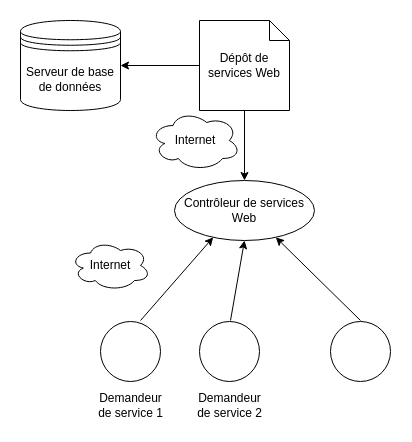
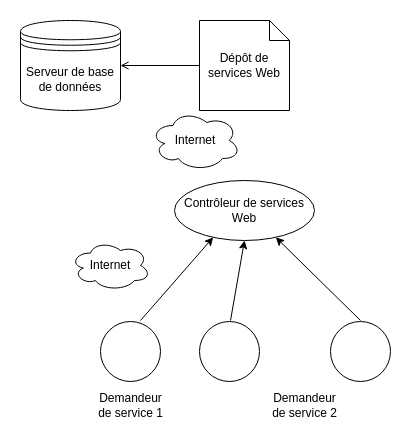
edge "Dépôt de services Web" -> "Serveur de base de données": arrowhead classic -> open
edge "Dépôt de services Web" -> "Contrôleur de services Web": removed
node "Demandeur de service 2": moved (230, 406) -> (305, 406)
